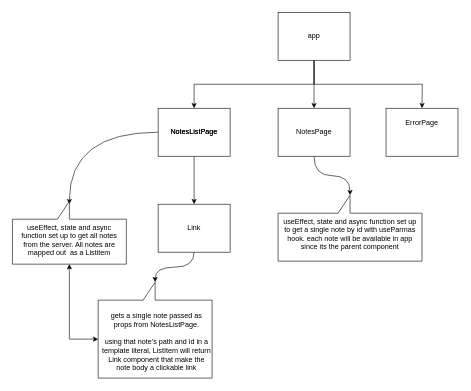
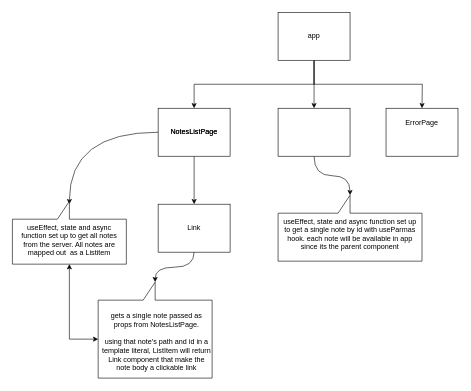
node "NotesPage": removed
